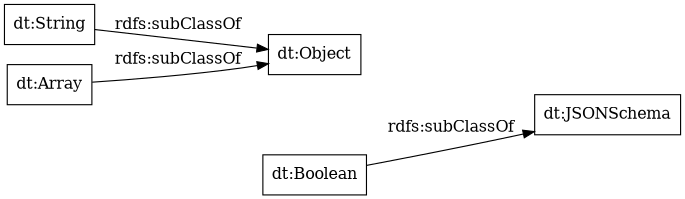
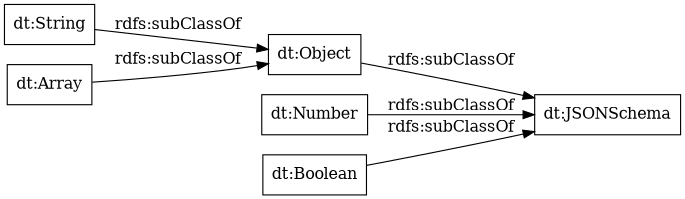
edge "dt:Object" -> "dt:JSONSchema": added, label "rdfs:subClassOf"
node "dt:Number": added
